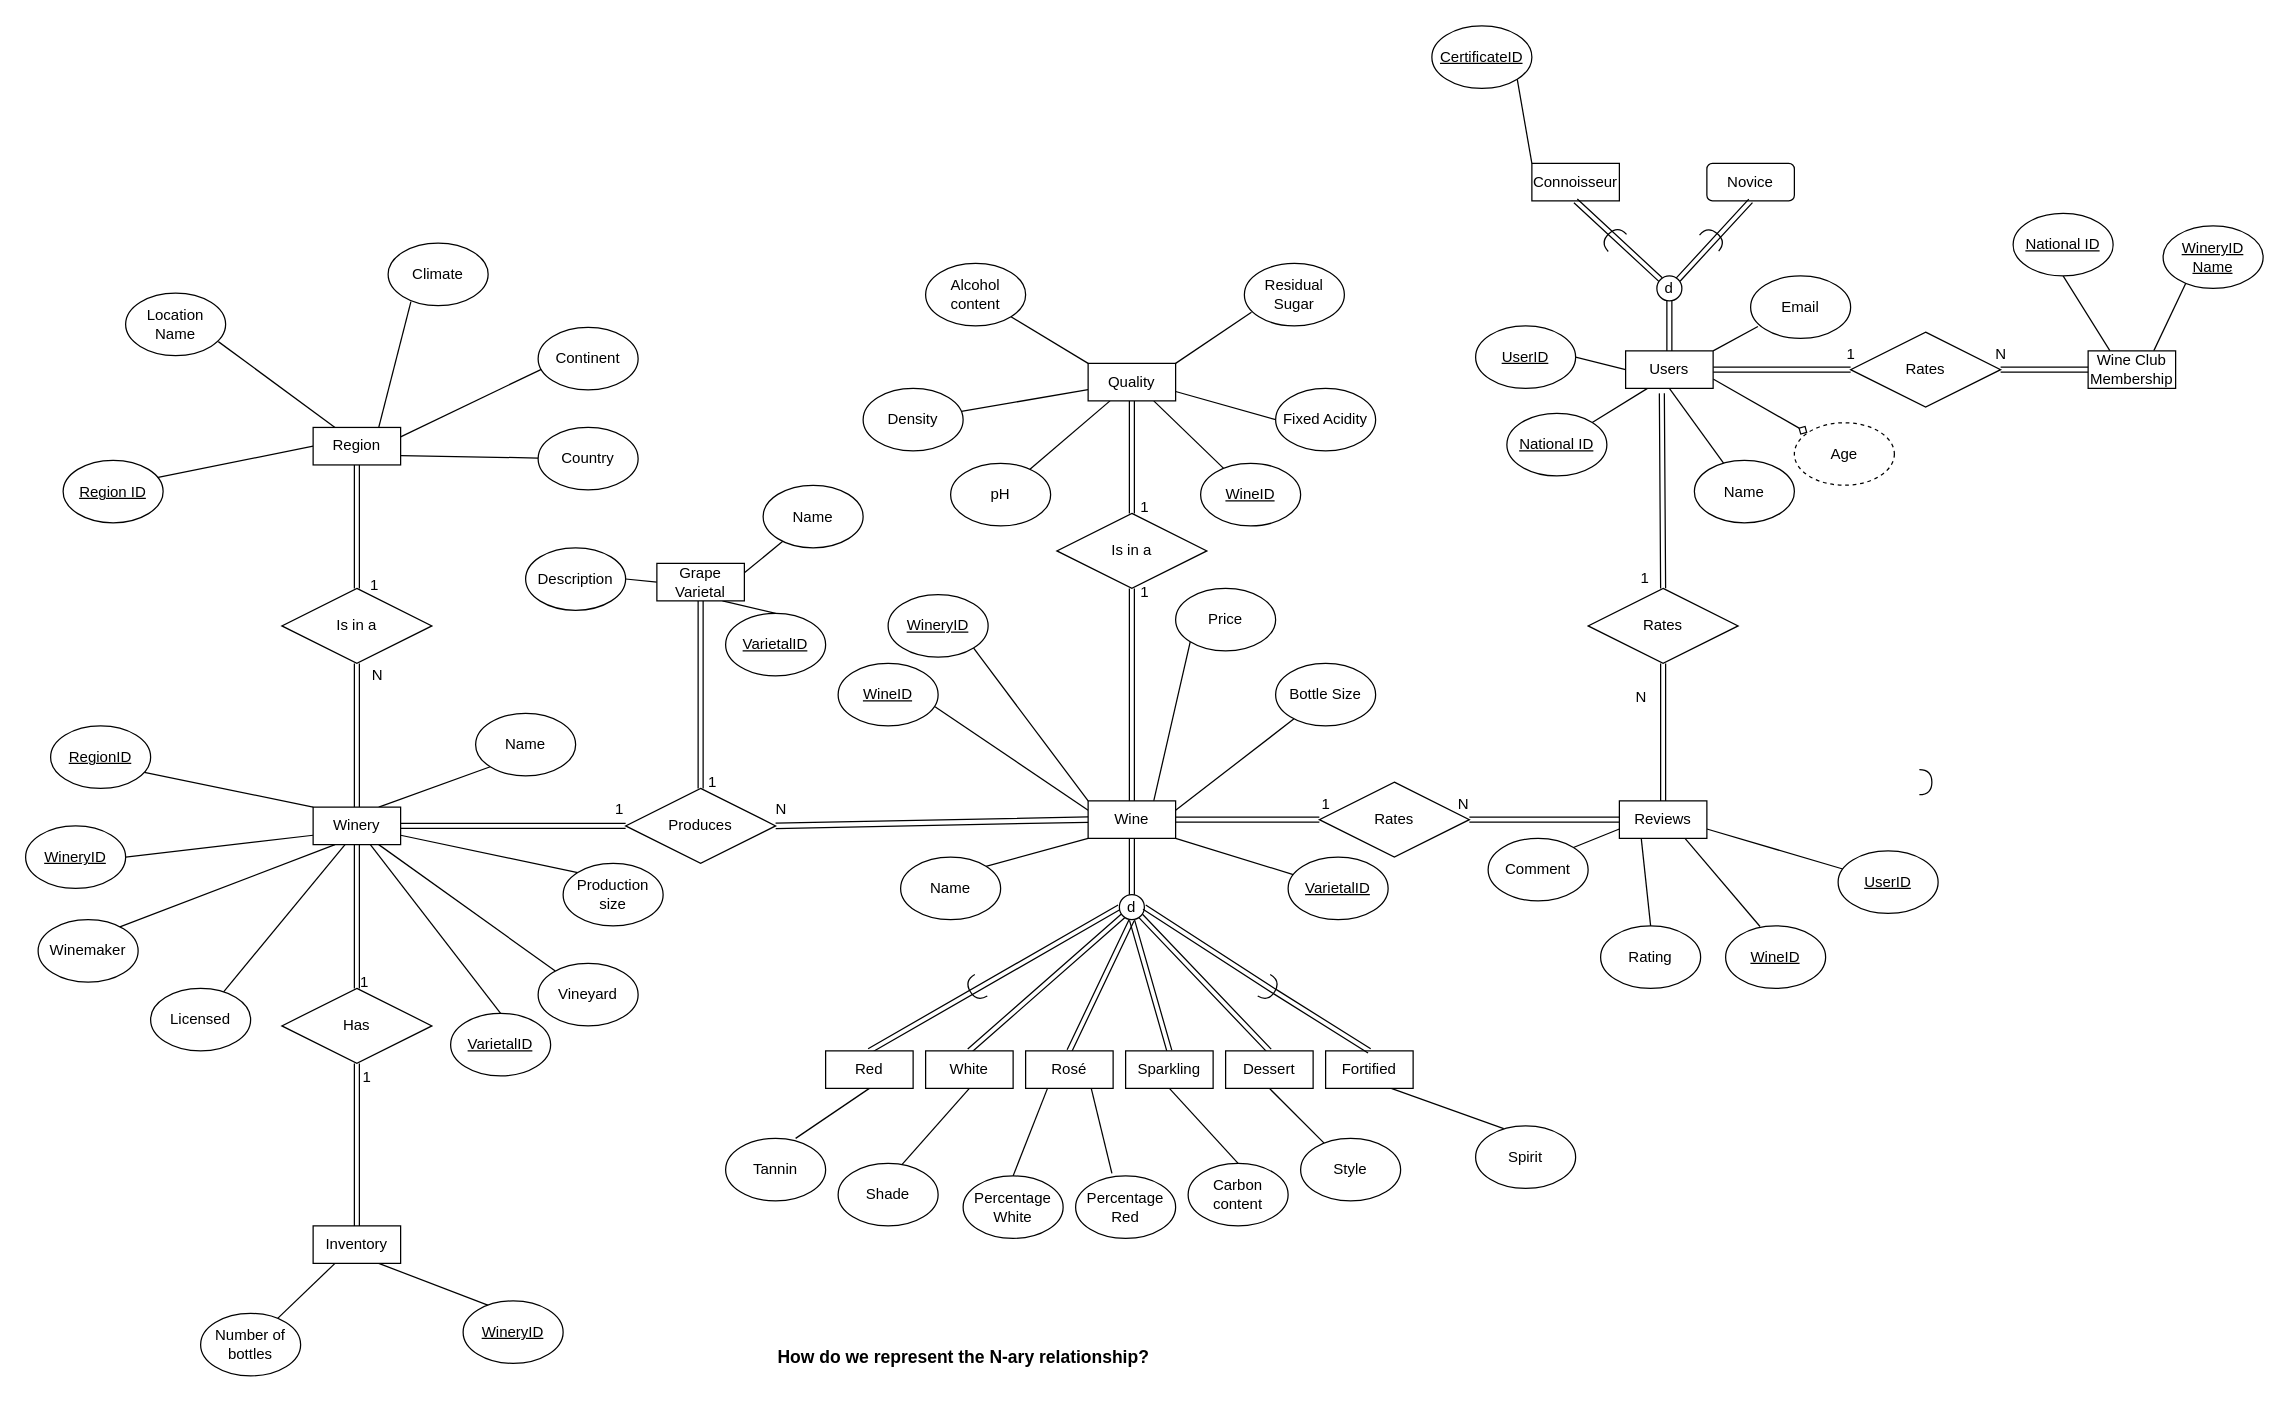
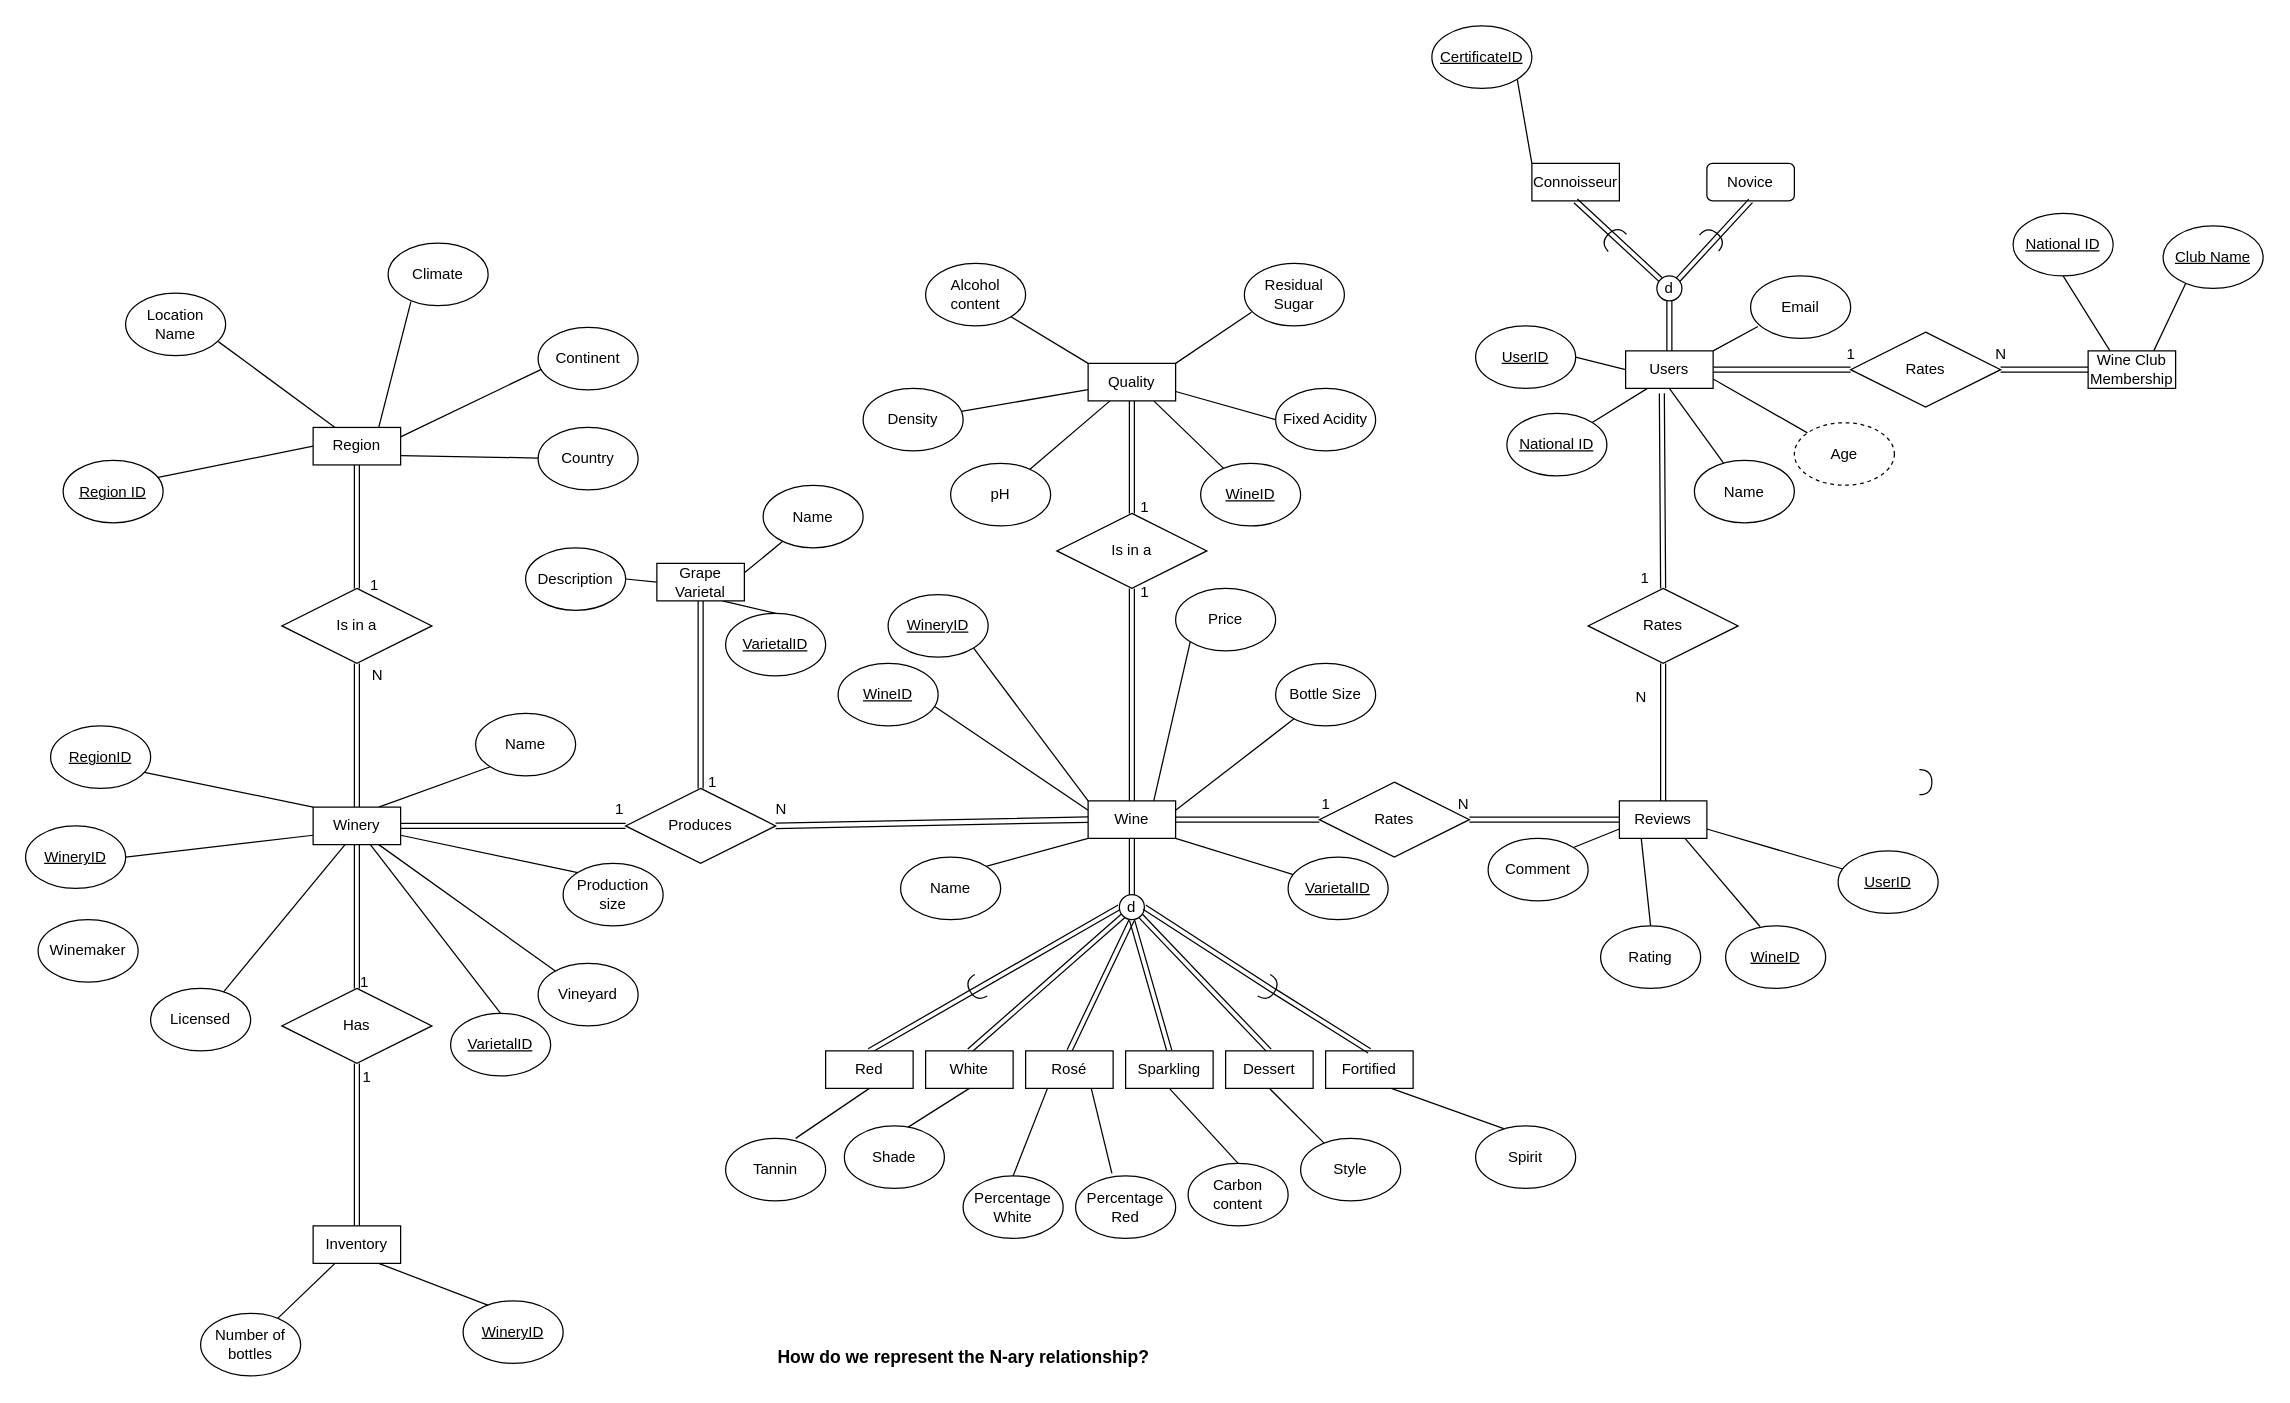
node "WineryID Name": label "WineryID Name" -> "Club Name"
edge "Users" -> "Age": arrowhead diamond -> none
edge "Winery" -- "Winemaker": removed
node "Shade": moved (888, 1194) -> (894, 1157)
